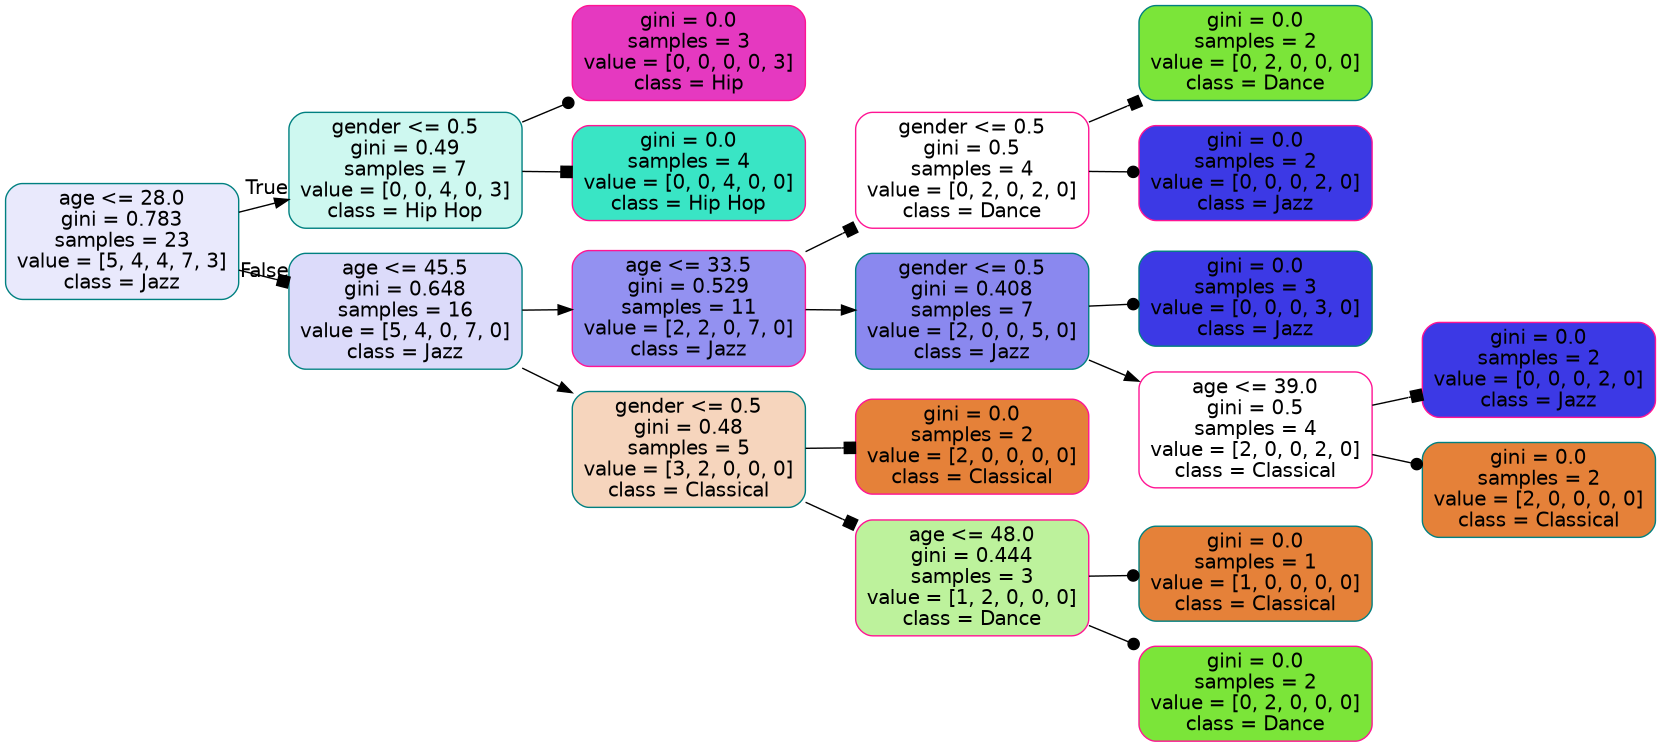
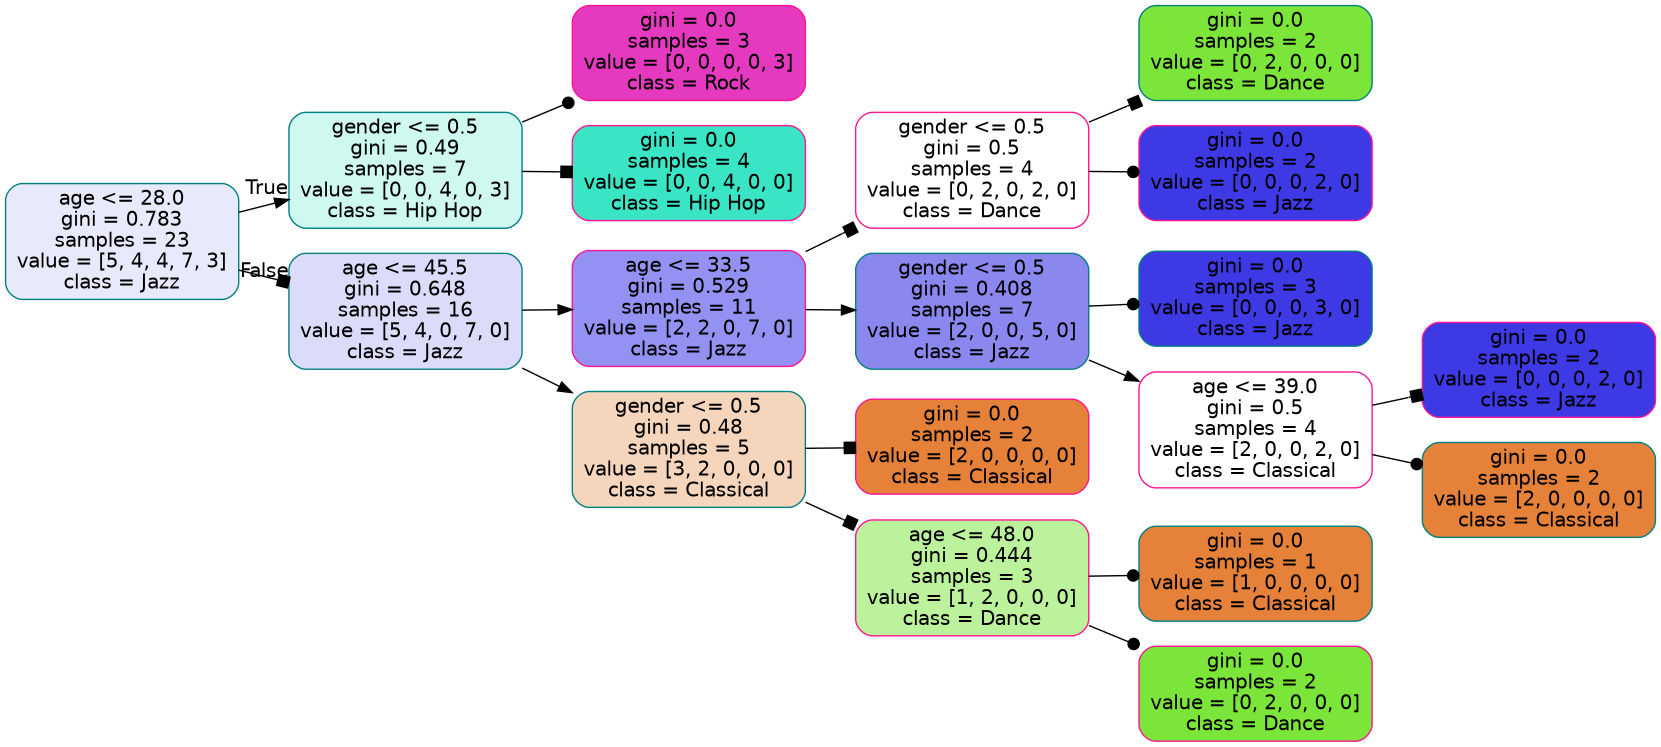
node "gini = 0.0 samples = 3 value = [0, 0, 0, 0, 3] class = Hip": label "gini = 0.0 samples = 3 value = [0, 0, 0, 0, 3] class = Hip" -> "gini = 0.0 samples = 3 value = [0, 0, 0, 0, 3] class = Rock"
